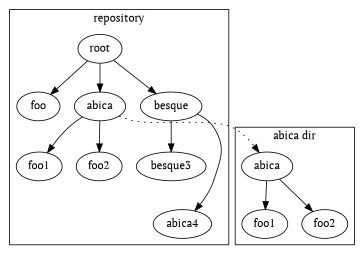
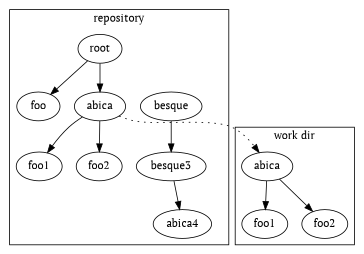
edge "root" -> "besque": removed
cluster "abica dir": label "abica dir" -> "work dir"
edge "besque" -> "abica4": now "besque3" -> "abica4"
